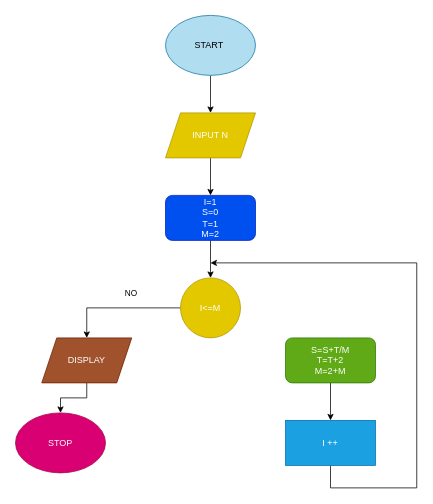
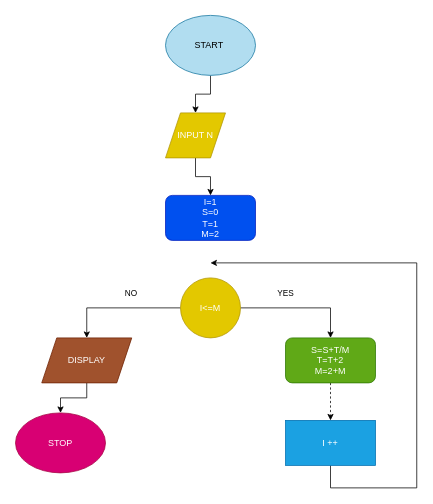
node "INPUT N": size 90x45 -> 60x45
edge "I=1 S=0 T=1 M=2" -> "I<=M": removed
edge "I<=M" -> "S=S+T/M T=T+2 M=2+M": added, label "YES"
edge "S=S+T/M T=T+2 M=2+M" -> "I ++": style solid -> dashed
